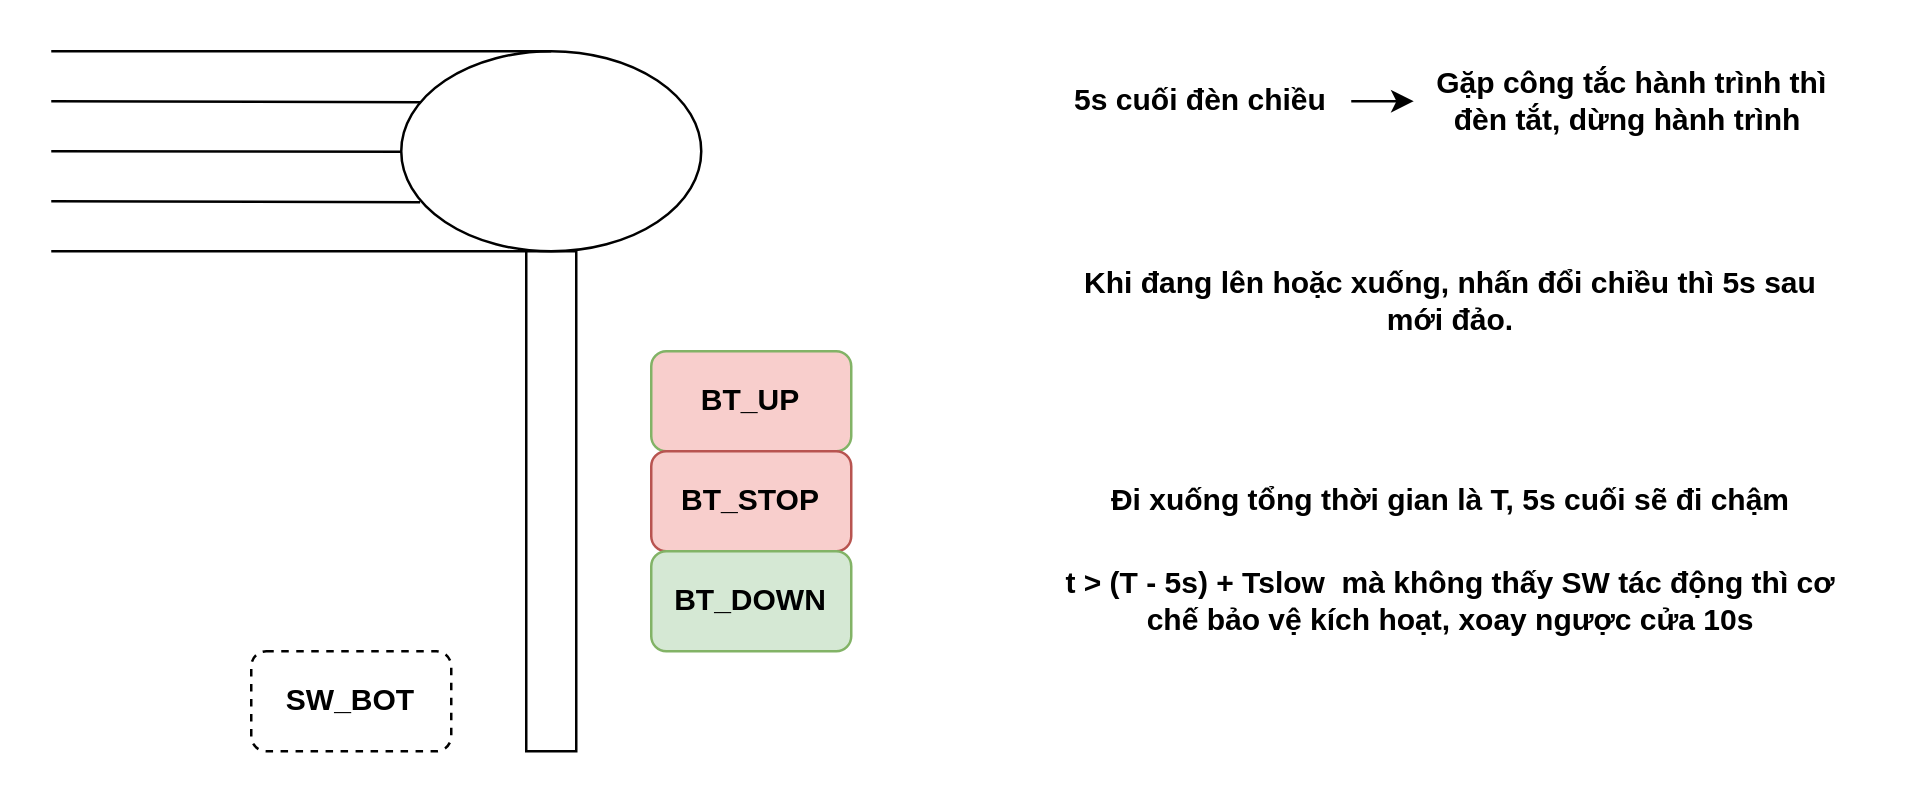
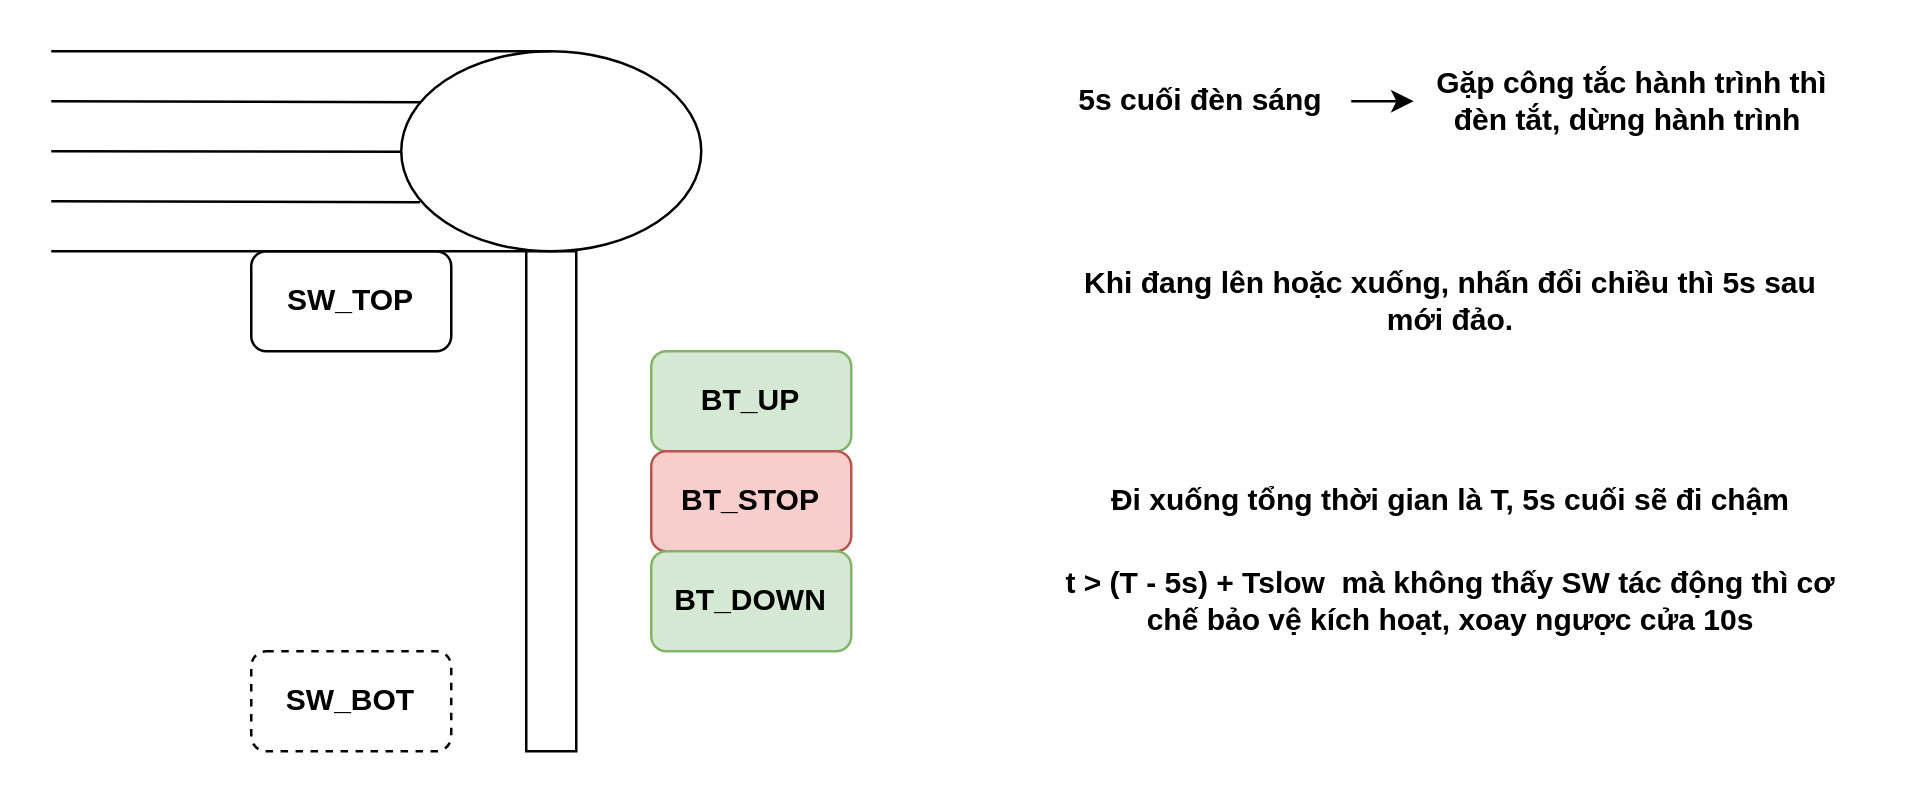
node "5s cuối đèn chiều": label "5s cuối đèn chiều" -> "5s cuối đèn sáng"
node "SW_TOP": added
node "BT_UP": fillcolor #f8cecc -> #d5e8d4
